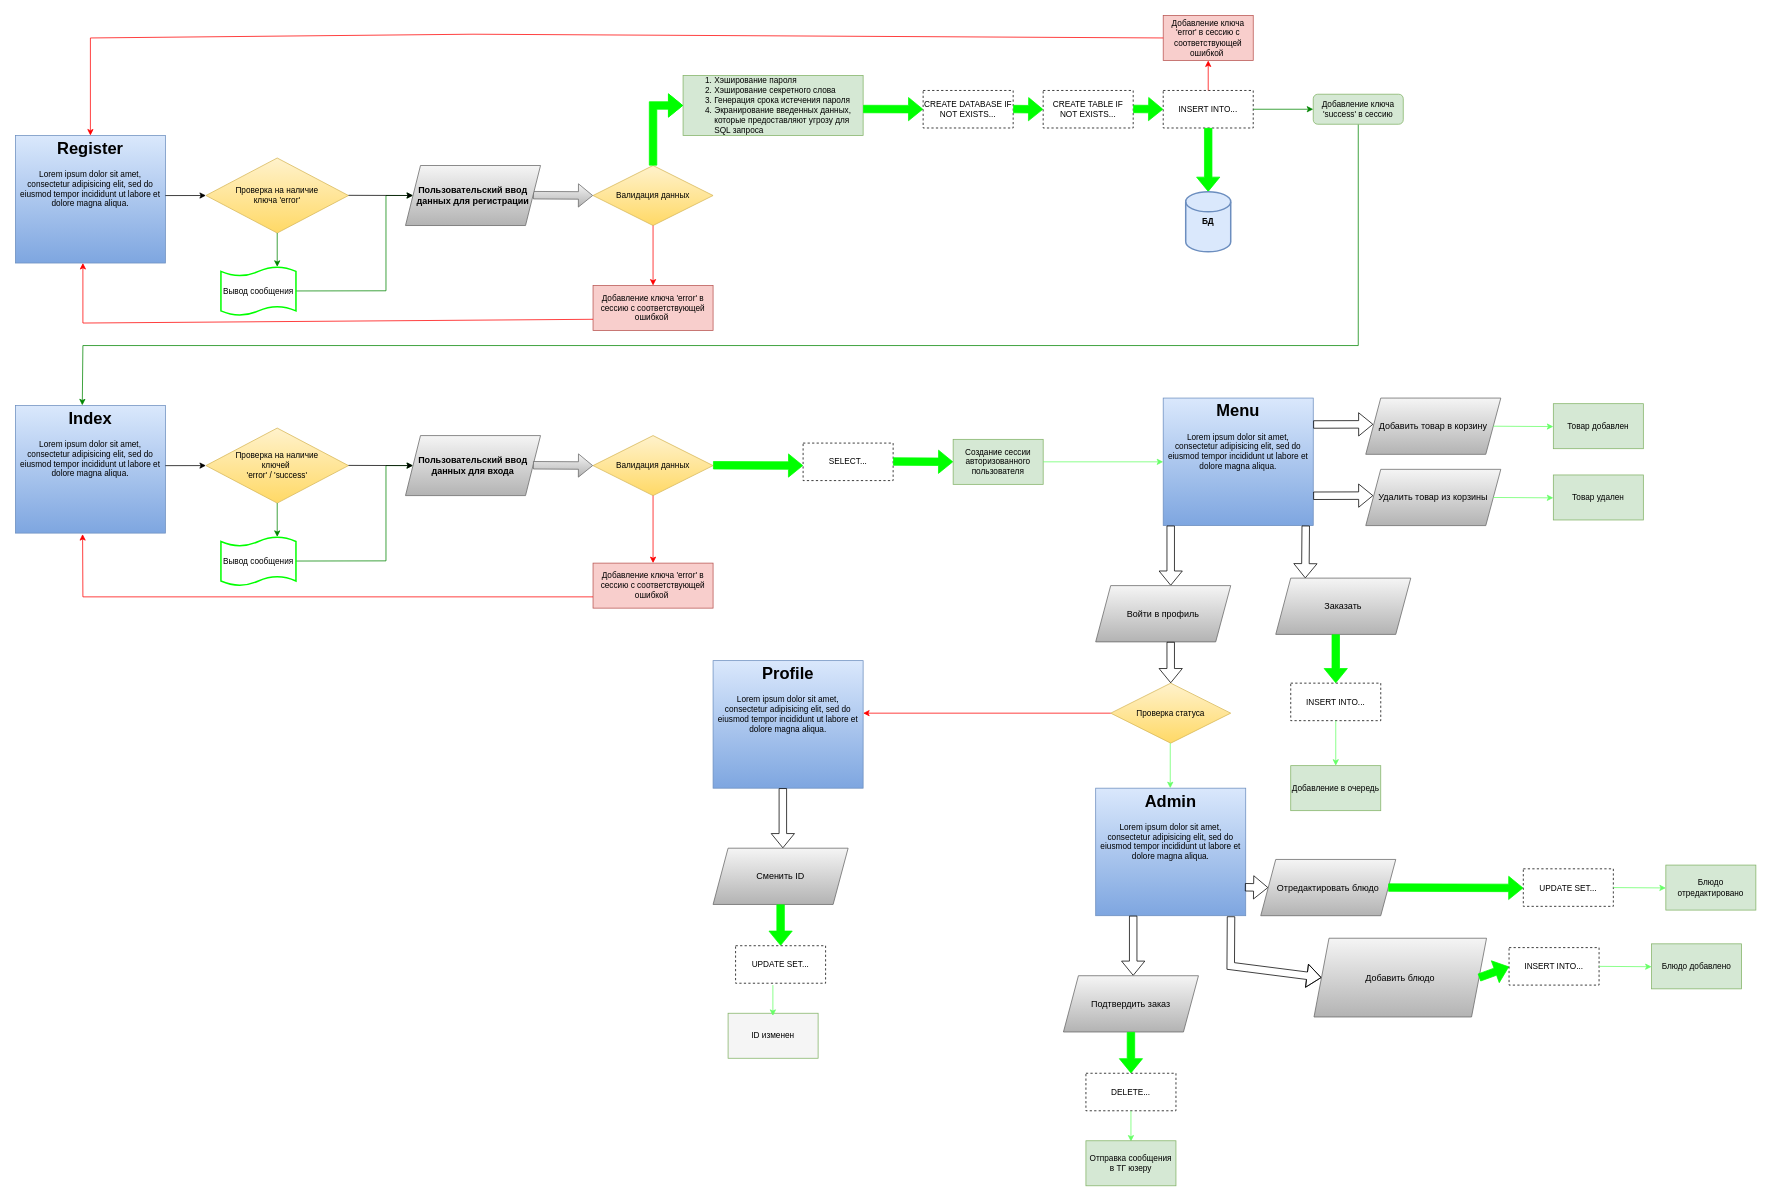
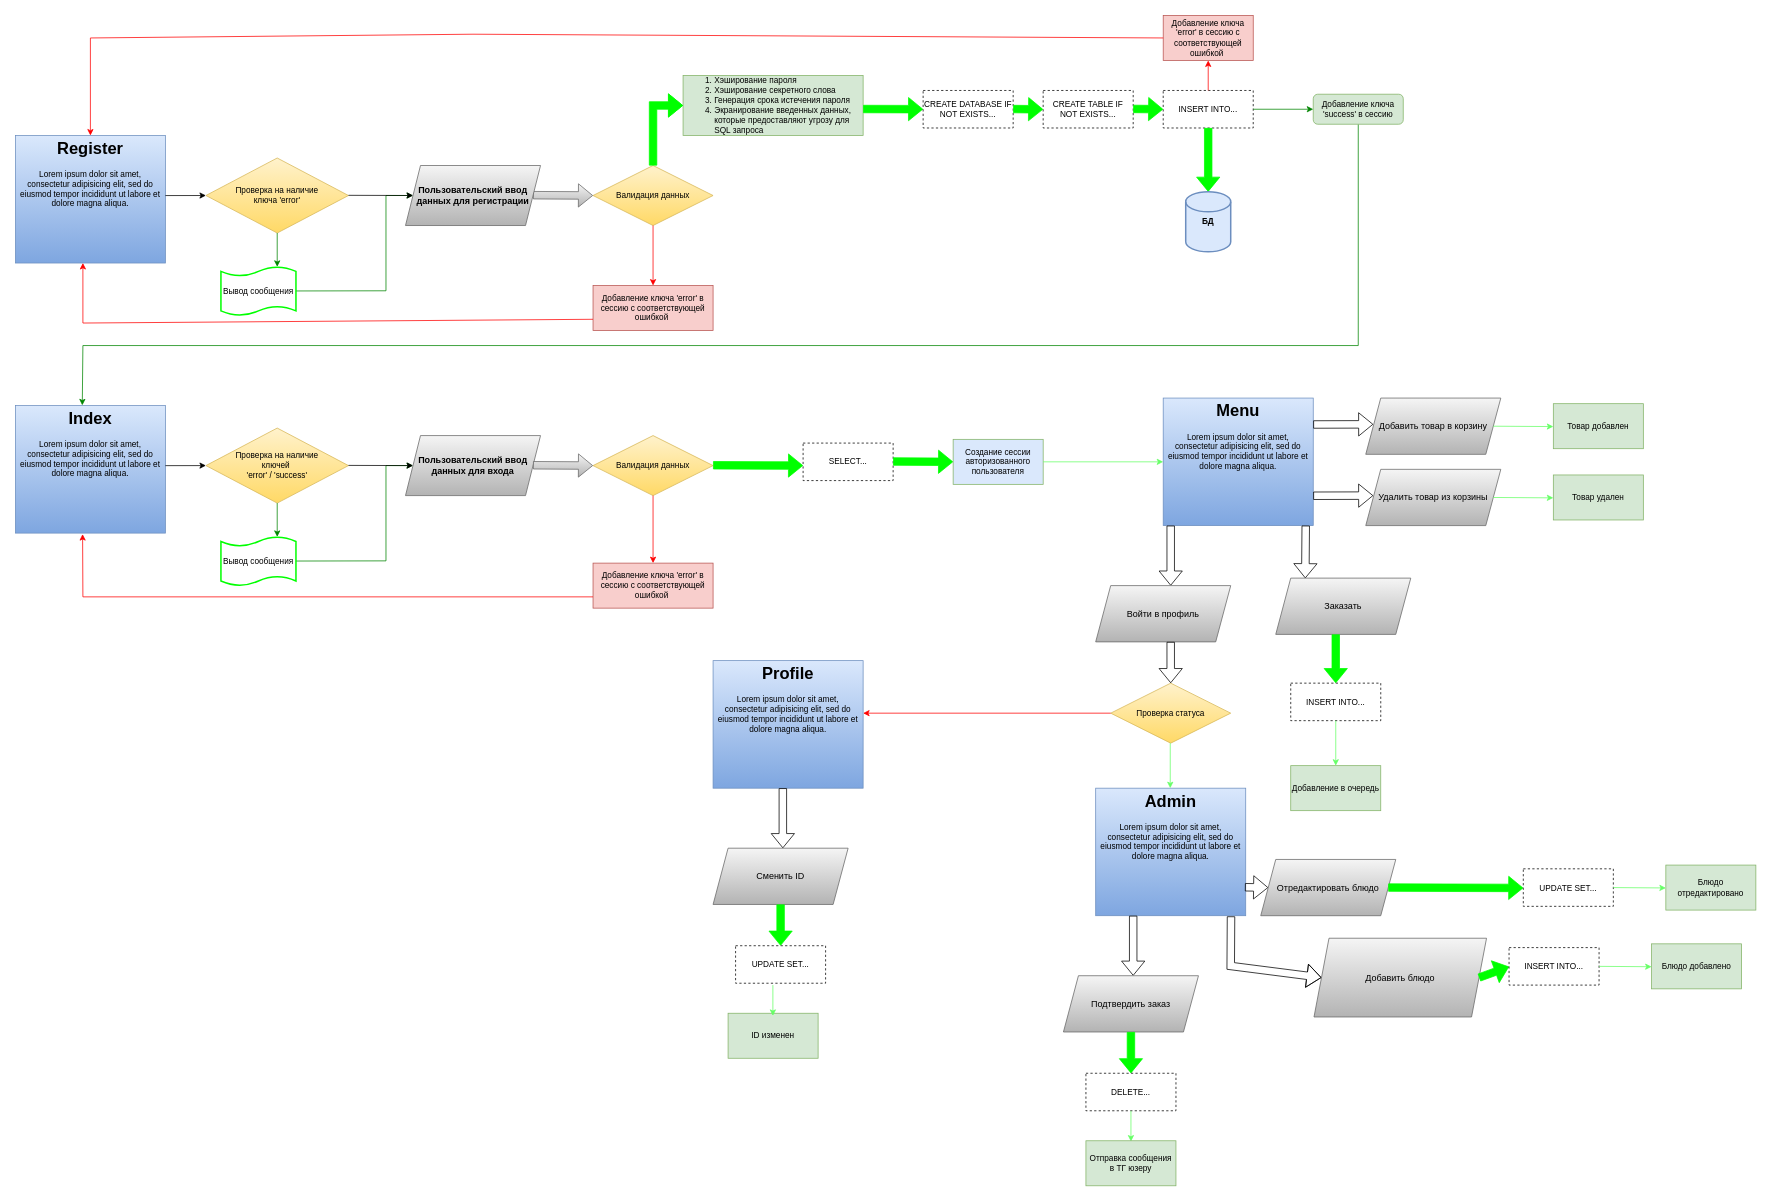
node "Создание сессии авторизованного пользователя": fillcolor #d5e8d4 -> #dae8fc
node "ID изменен": fillcolor #f5f5f5 -> #d5e8d4
